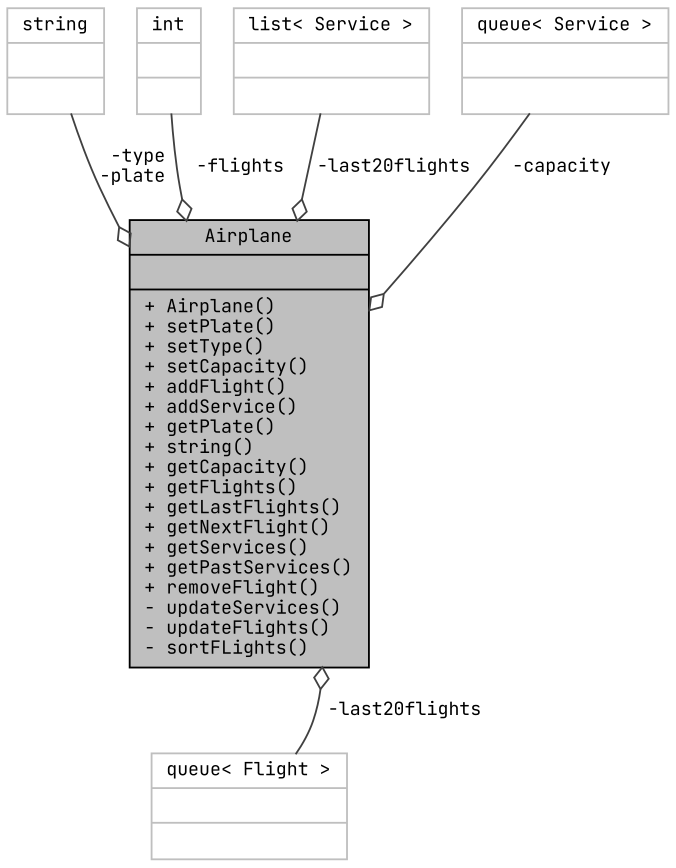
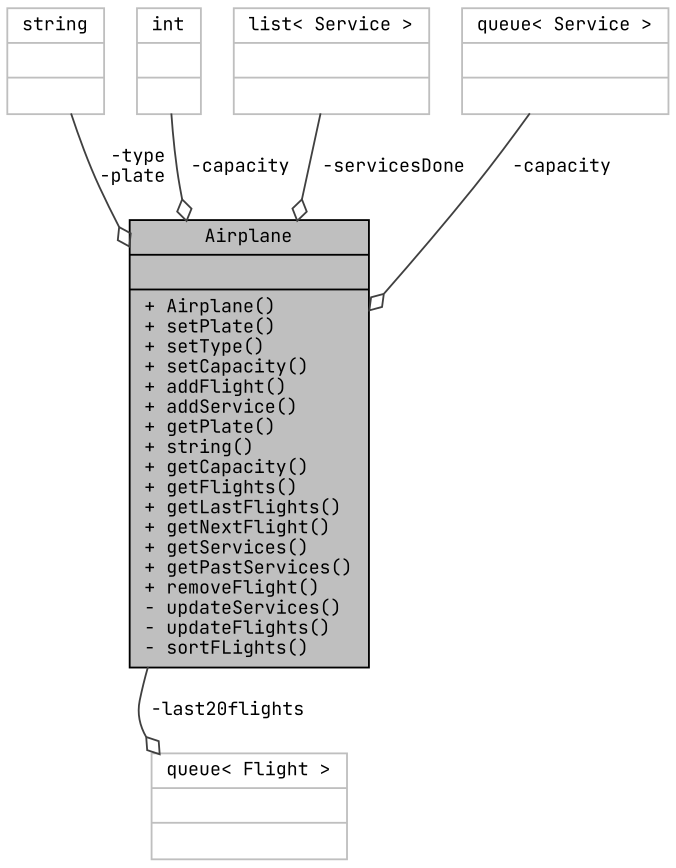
edge "int" -> "Airplane": label " -flights" -> " -capacity"
edge "list< Service >" -> "Airplane": label " -last20flights" -> " -servicesDone"
edge "queue< Flight >" -> "Airplane": reversed
